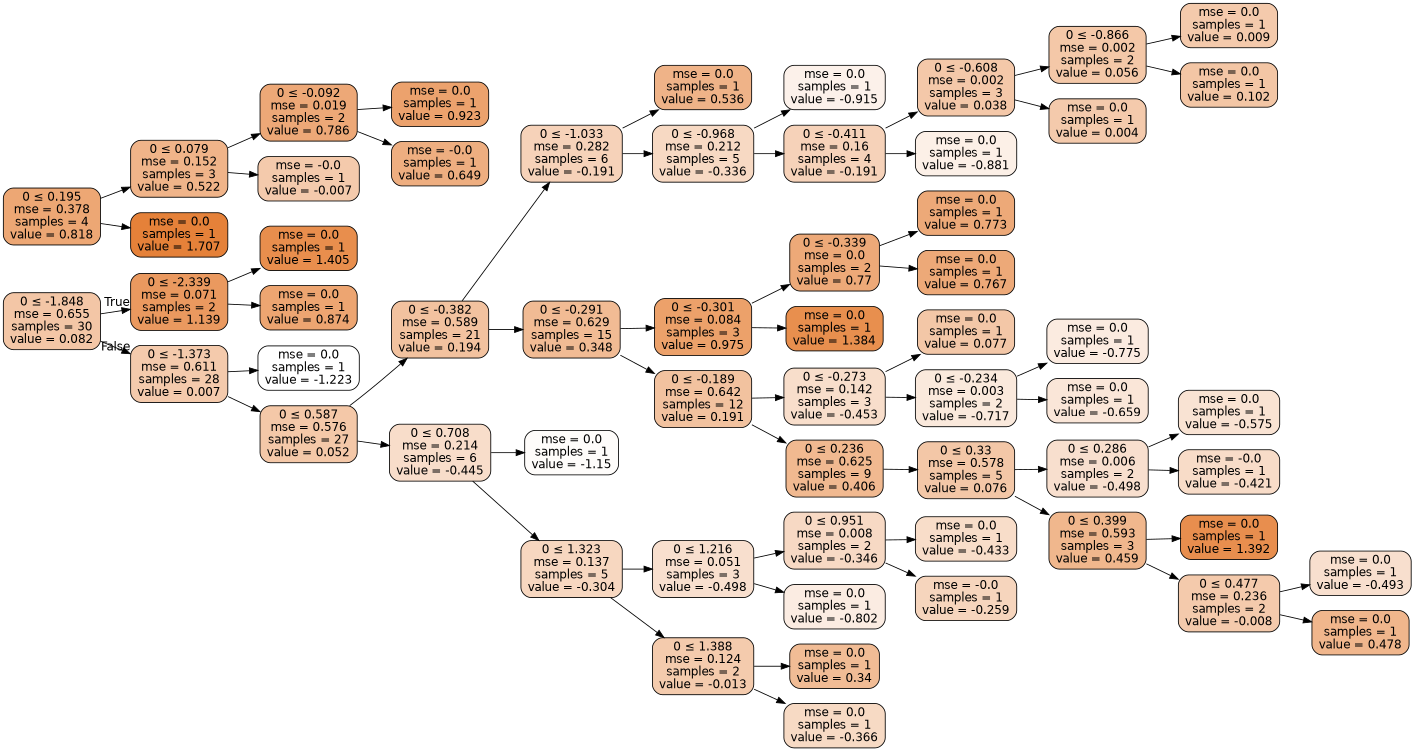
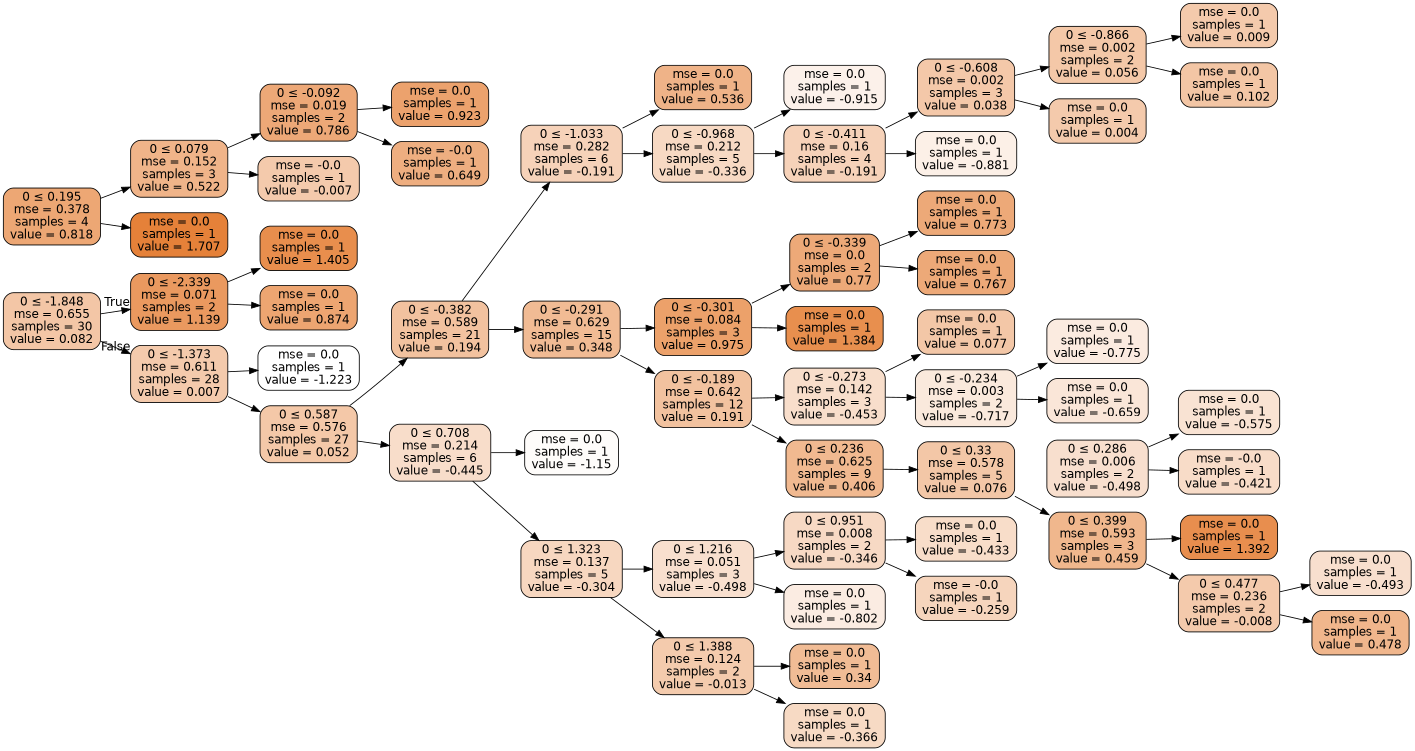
edge "0 ≤ 0.33" -> "0 ≤ 0.286": removed
